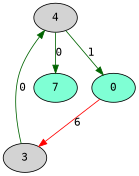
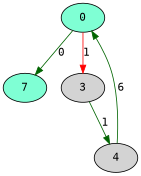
edge "4" -> "7": now "0" -> "7"
edge "4" -> "0": label "1" -> "6"
edge "3" -> "4": label "0" -> "1"
edge "0" -> "3": label "6" -> "1"
